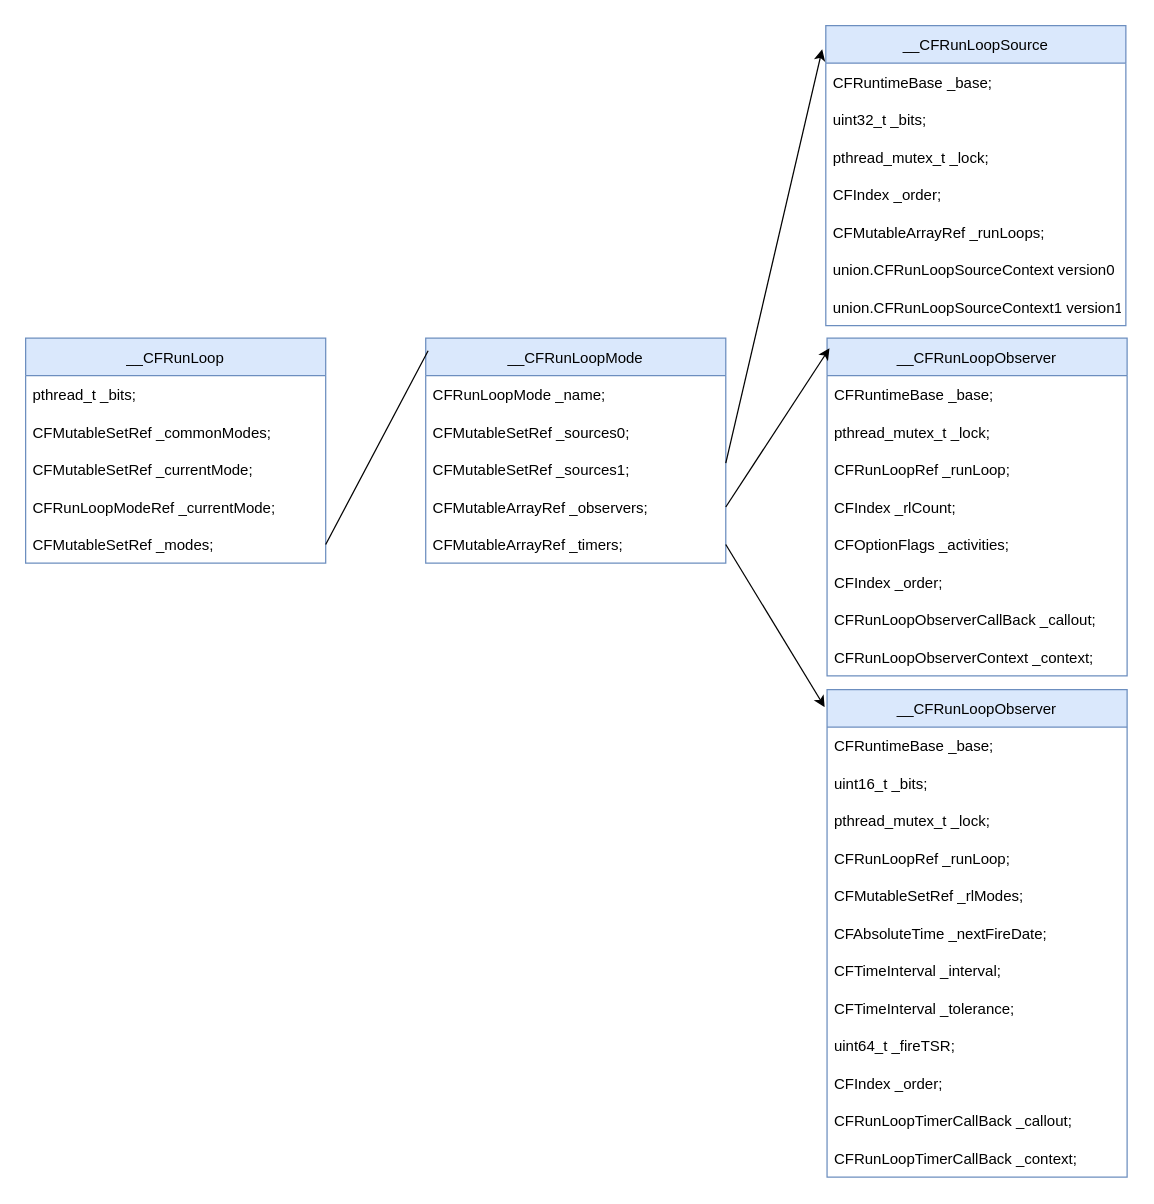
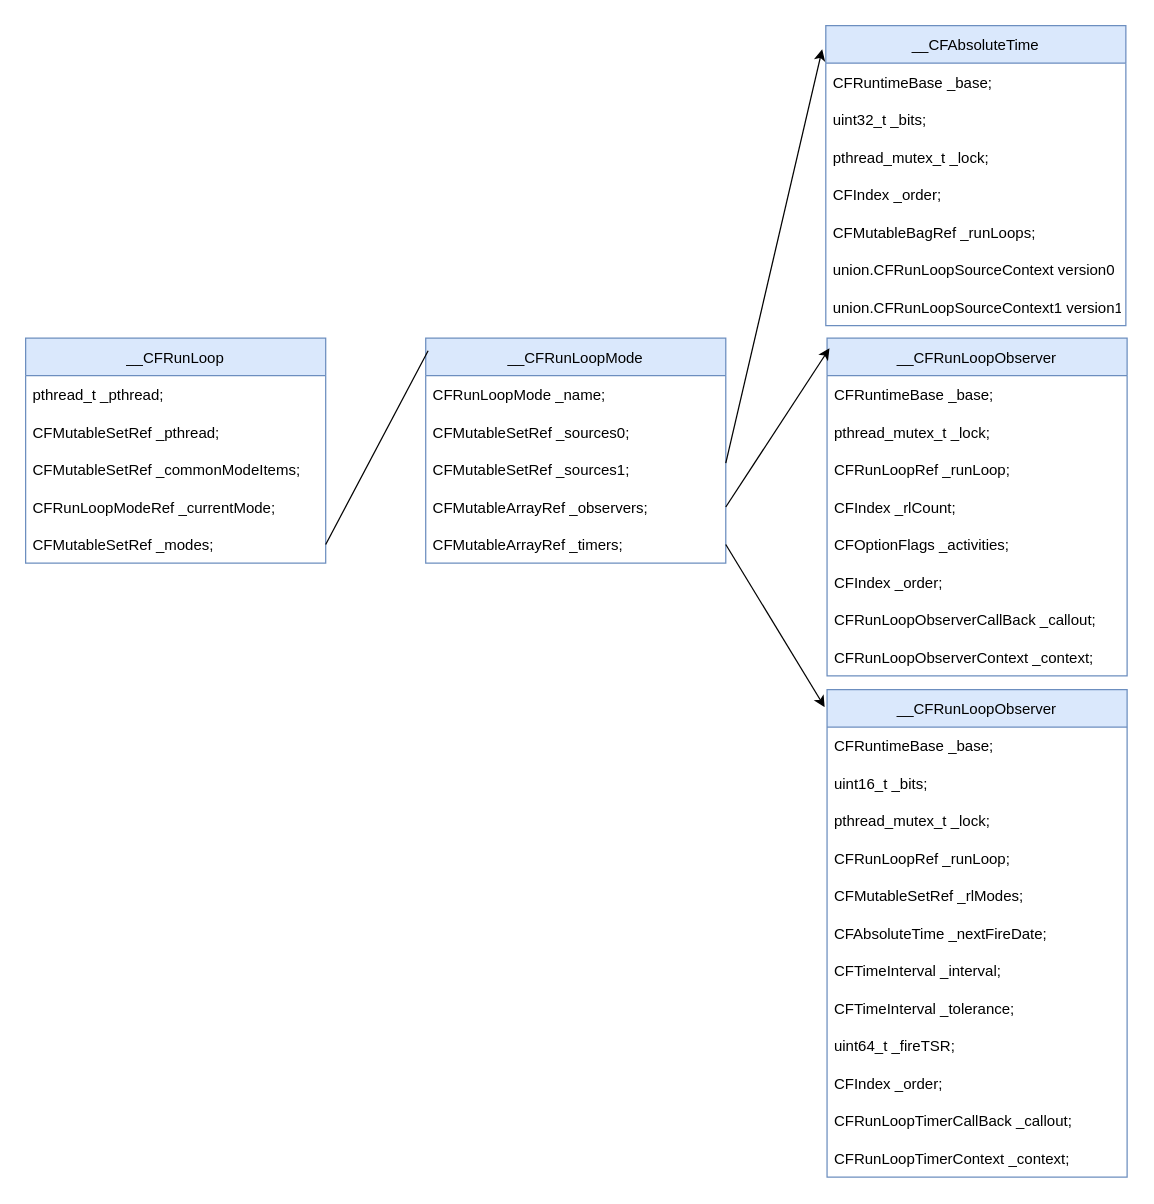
node "__CFRunLoopSource": label "__CFRunLoopSource" -> "__CFAbsoluteTime"
node "CFMutableArrayRef _runLoops;": label "CFMutableArrayRef _runLoops;" -> "CFMutableBagRef _runLoops;"
node "pthread_t _bits;": label "pthread_t _bits;" -> "pthread_t _pthread;"
node "CFMutableSetRef _commonModes;": label "CFMutableSetRef _commonModes;" -> "CFMutableSetRef _pthread;"
node "CFMutableSetRef _currentMode;": label "CFMutableSetRef _currentMode;" -> "CFMutableSetRef _commonModeItems;"
node "CFRunLoopTimerCallBack _context;": label "CFRunLoopTimerCallBack _context;" -> "CFRunLoopTimerContext _context;"
